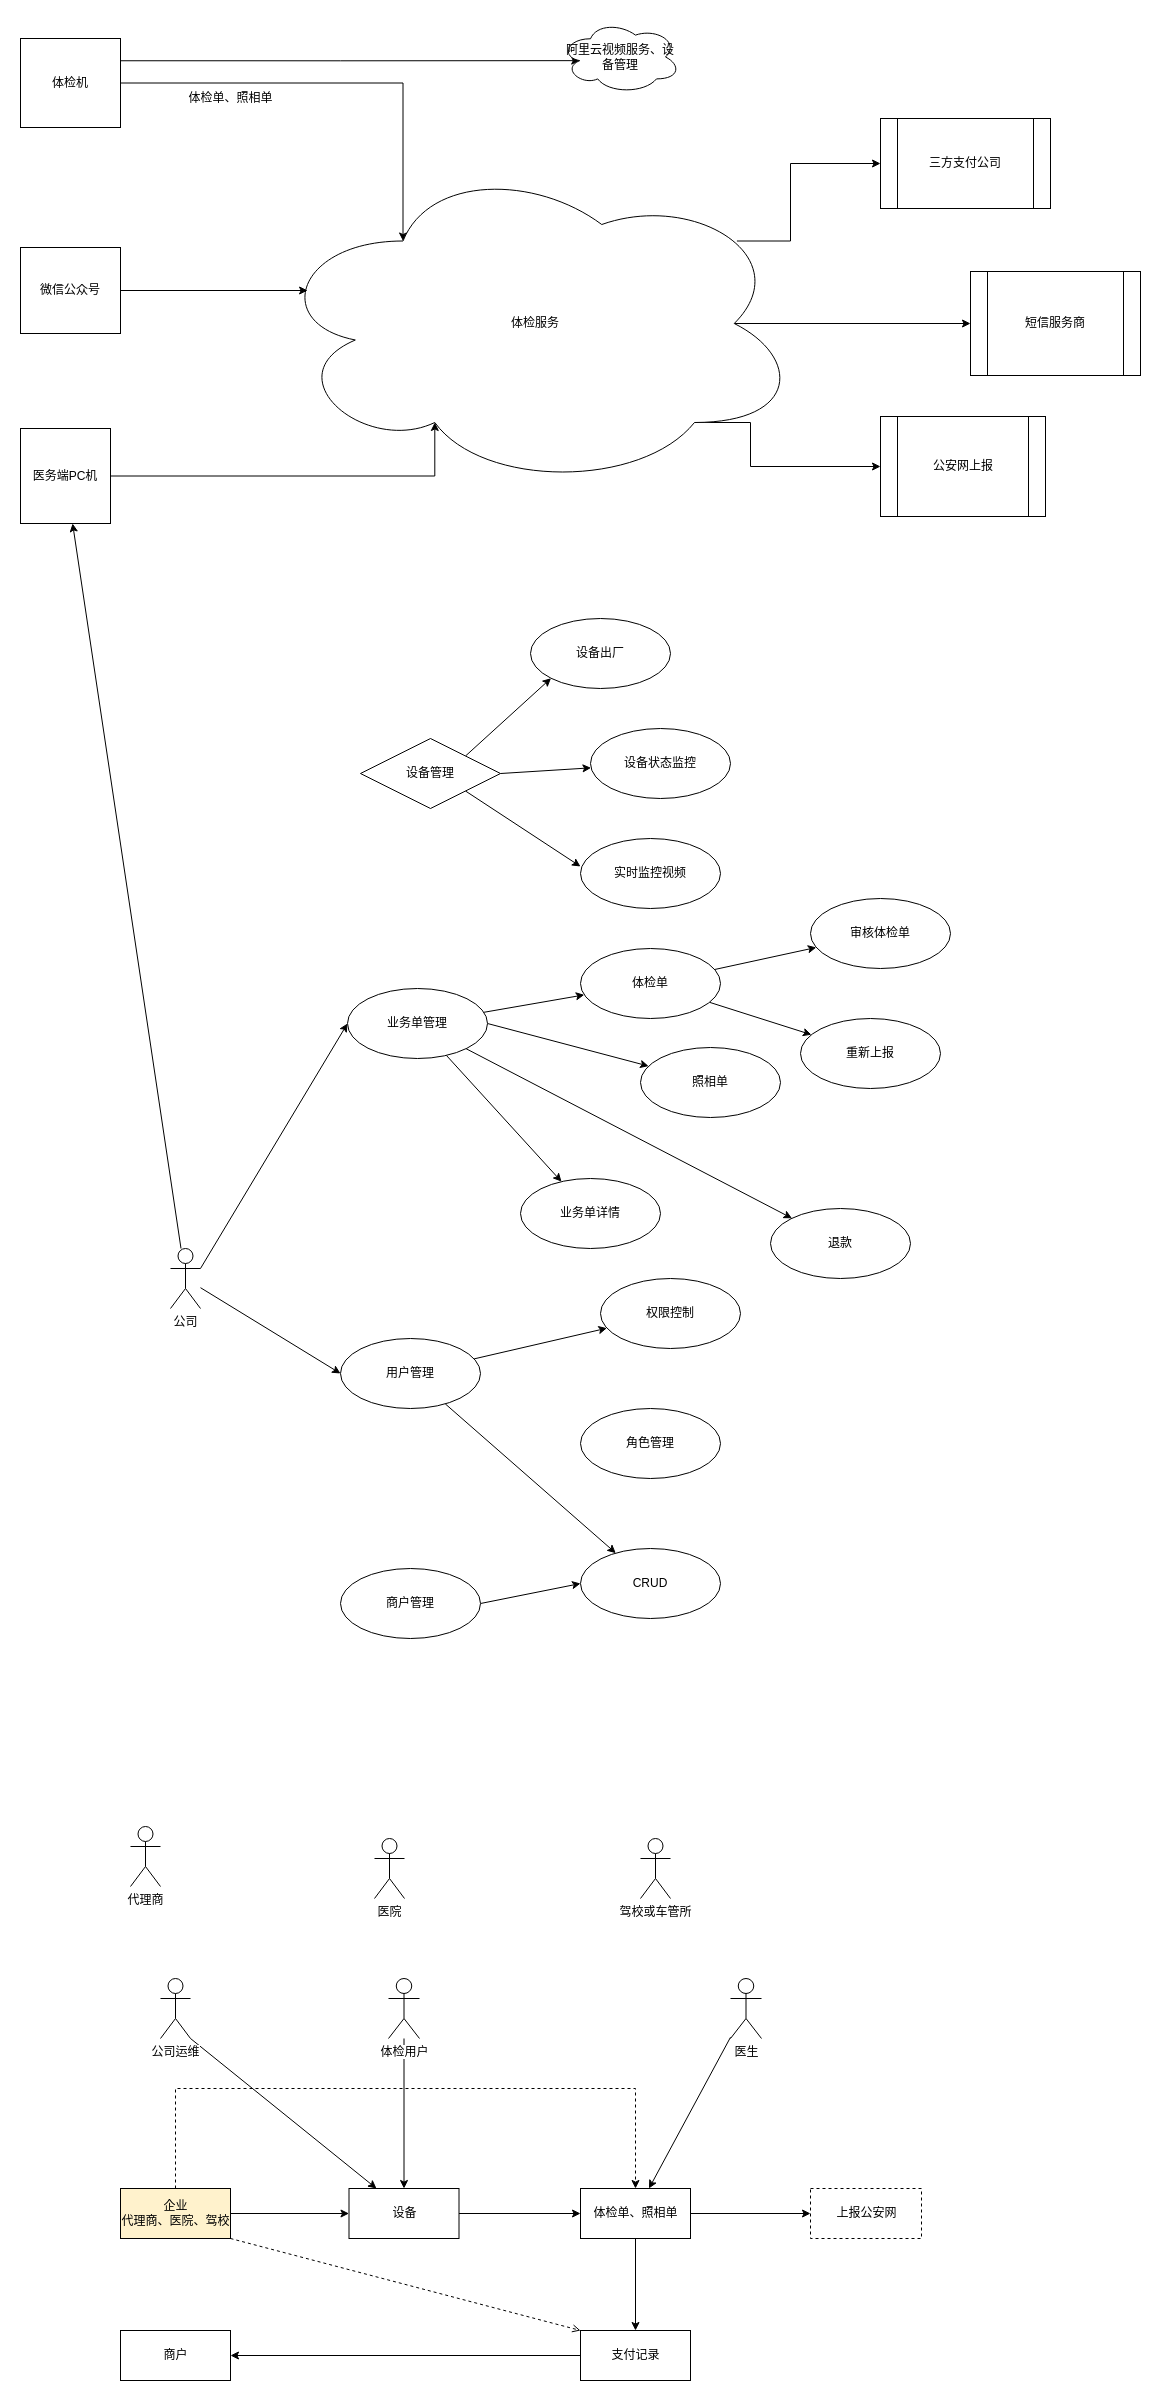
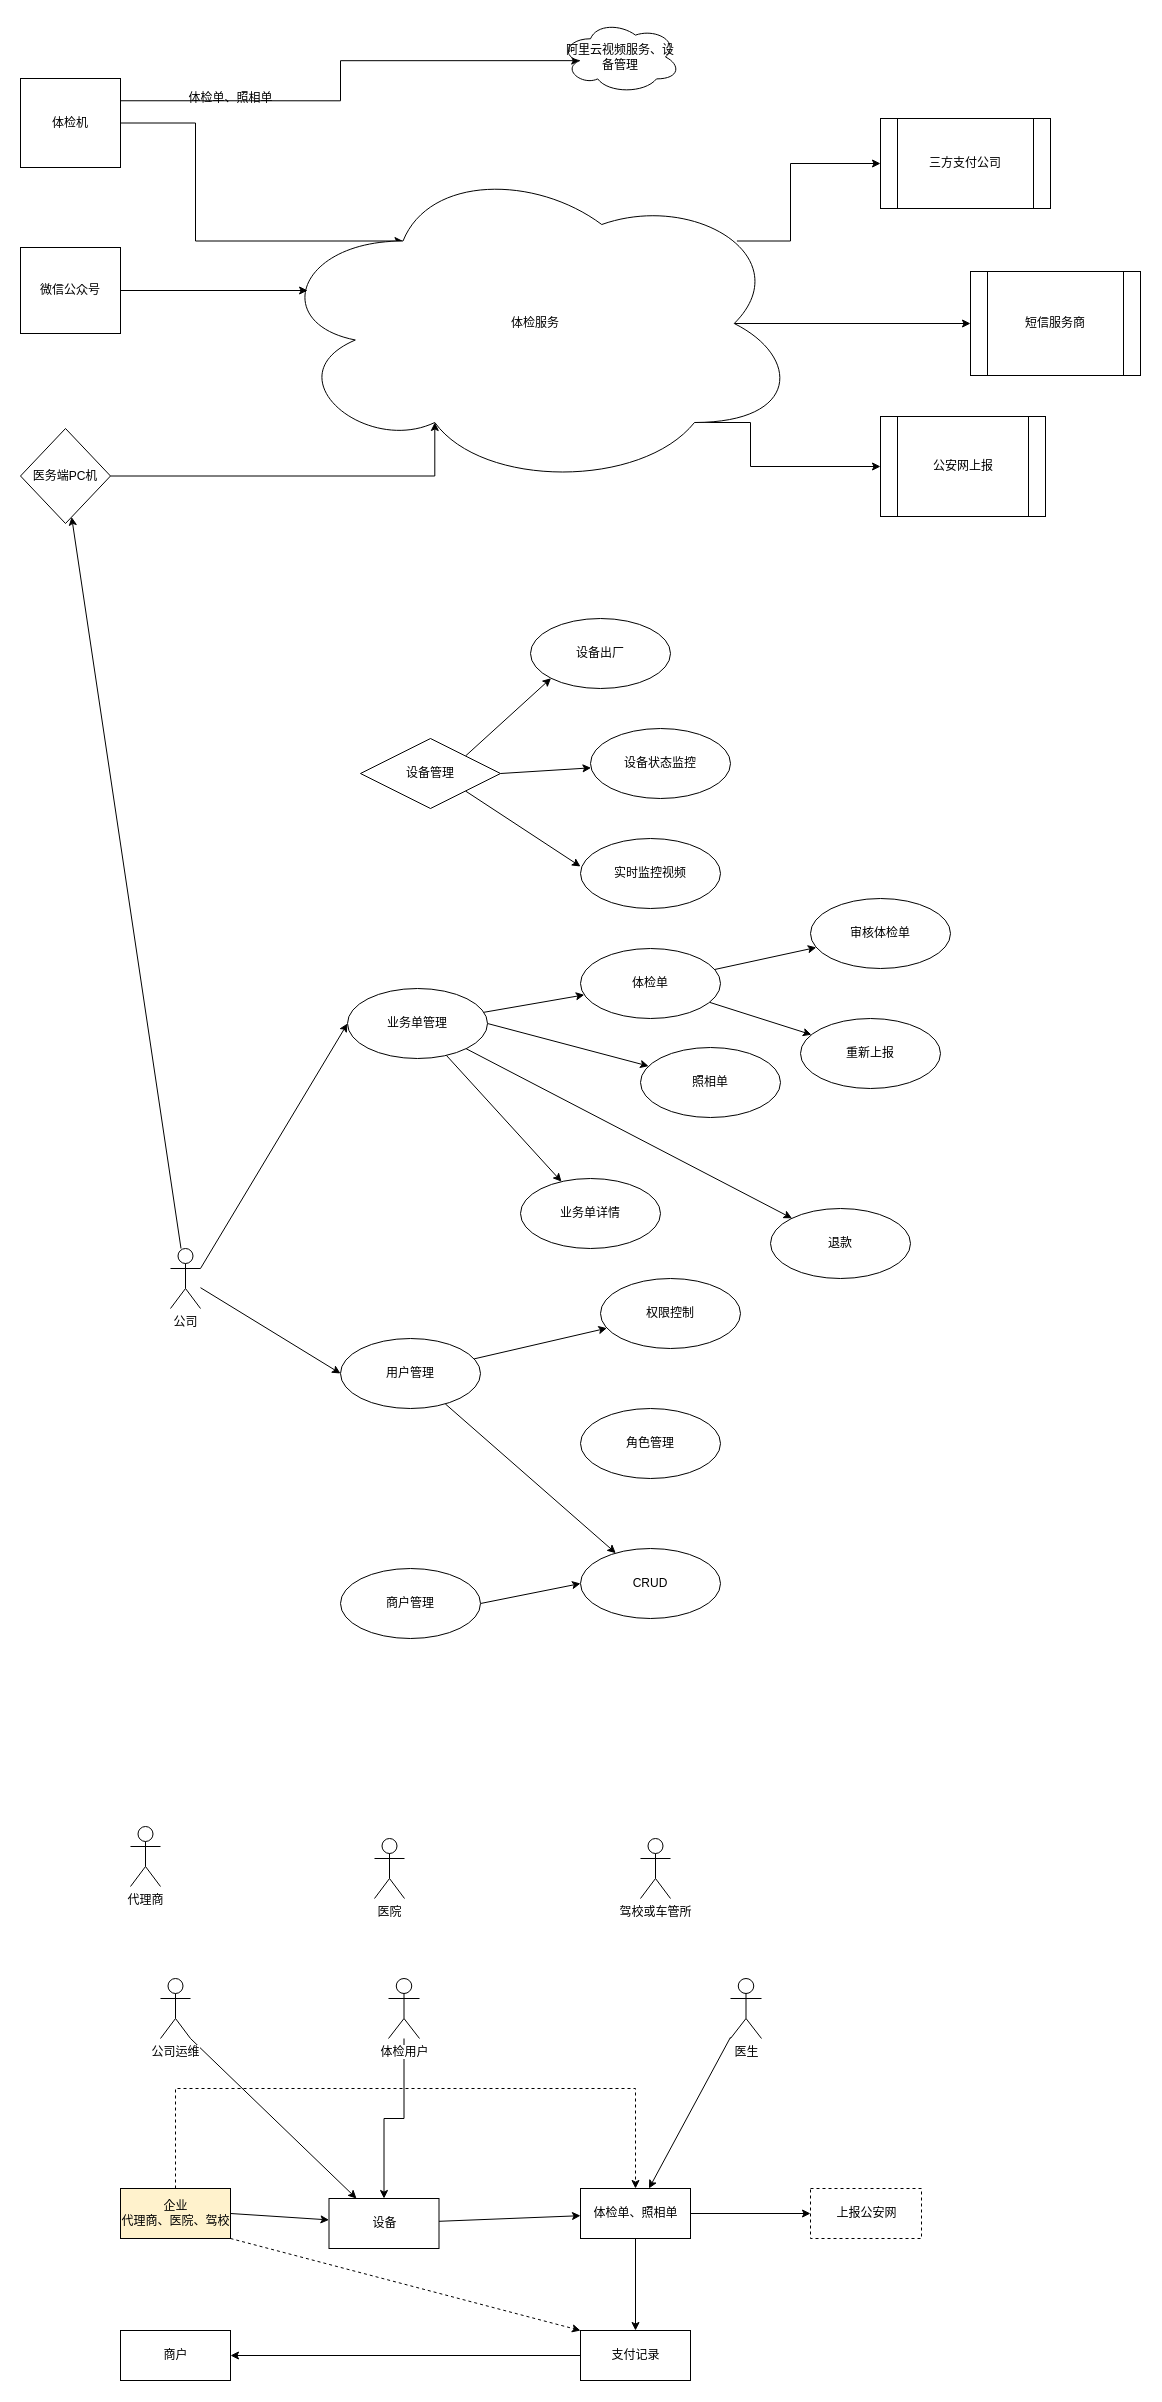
node "体检机": moved (71, 83) -> (71, 123)
node "医务端PC机": shape rectangle -> diamond
node "设备": moved (404, 2214) -> (384, 2224)
edge "企业 代理商、医院、驾校" -> "支付记录": arrowhead open -> classic
